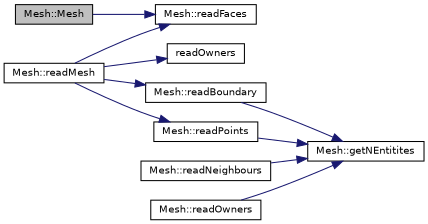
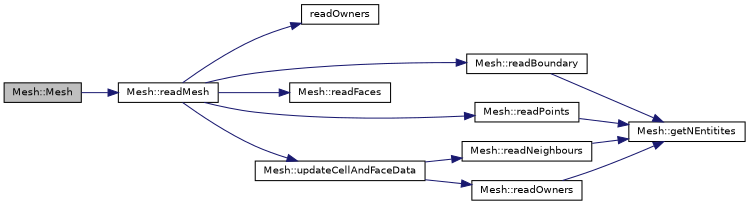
edge "Mesh::Mesh" -> "Mesh::readFaces": now "Mesh::Mesh" -> "Mesh::readMesh"
node "Mesh::updateCellAndFaceData": added
